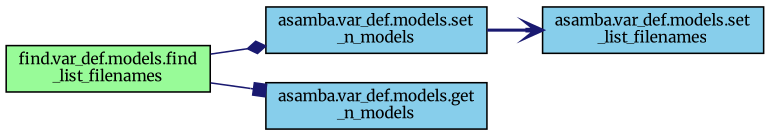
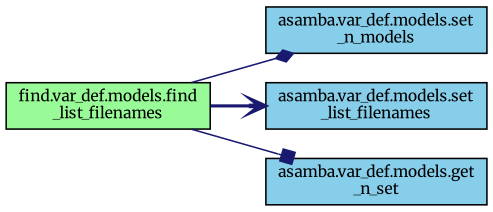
edge "asamba.var_def.models.set _n_models" -> "asamba.var_def.models.set _list_filenames": now "find.var_def.models.find _list_filenames" -> "asamba.var_def.models.set _list_filenames"
node "asamba.var_def.models.get _n_models": label "asamba.var_def.models.get _n_models" -> "asamba.var_def.models.get _n_set"
